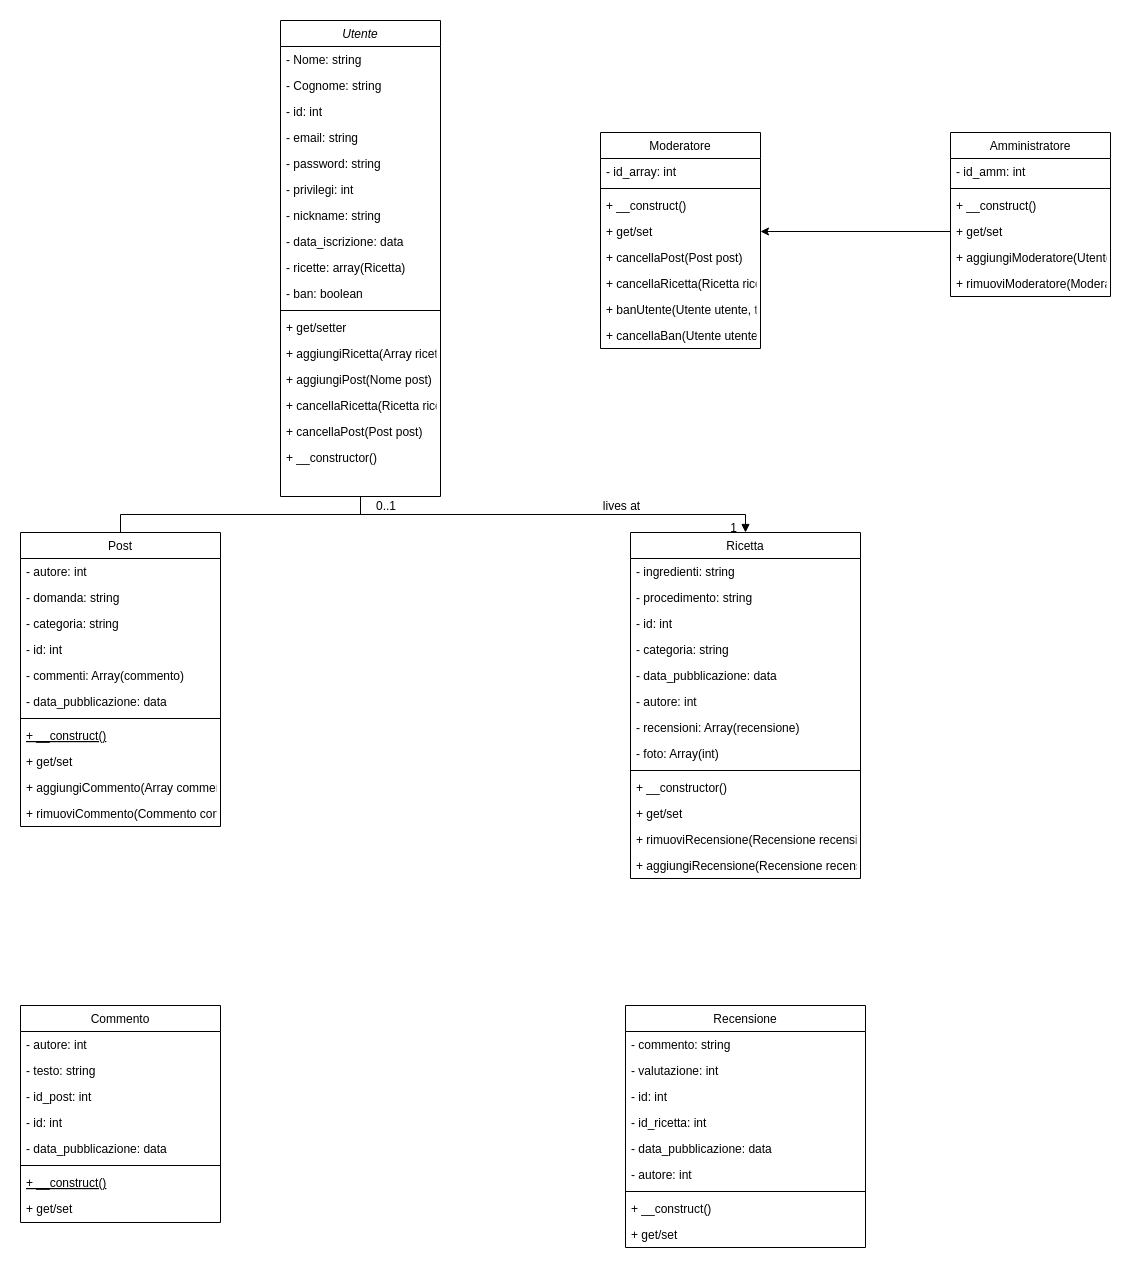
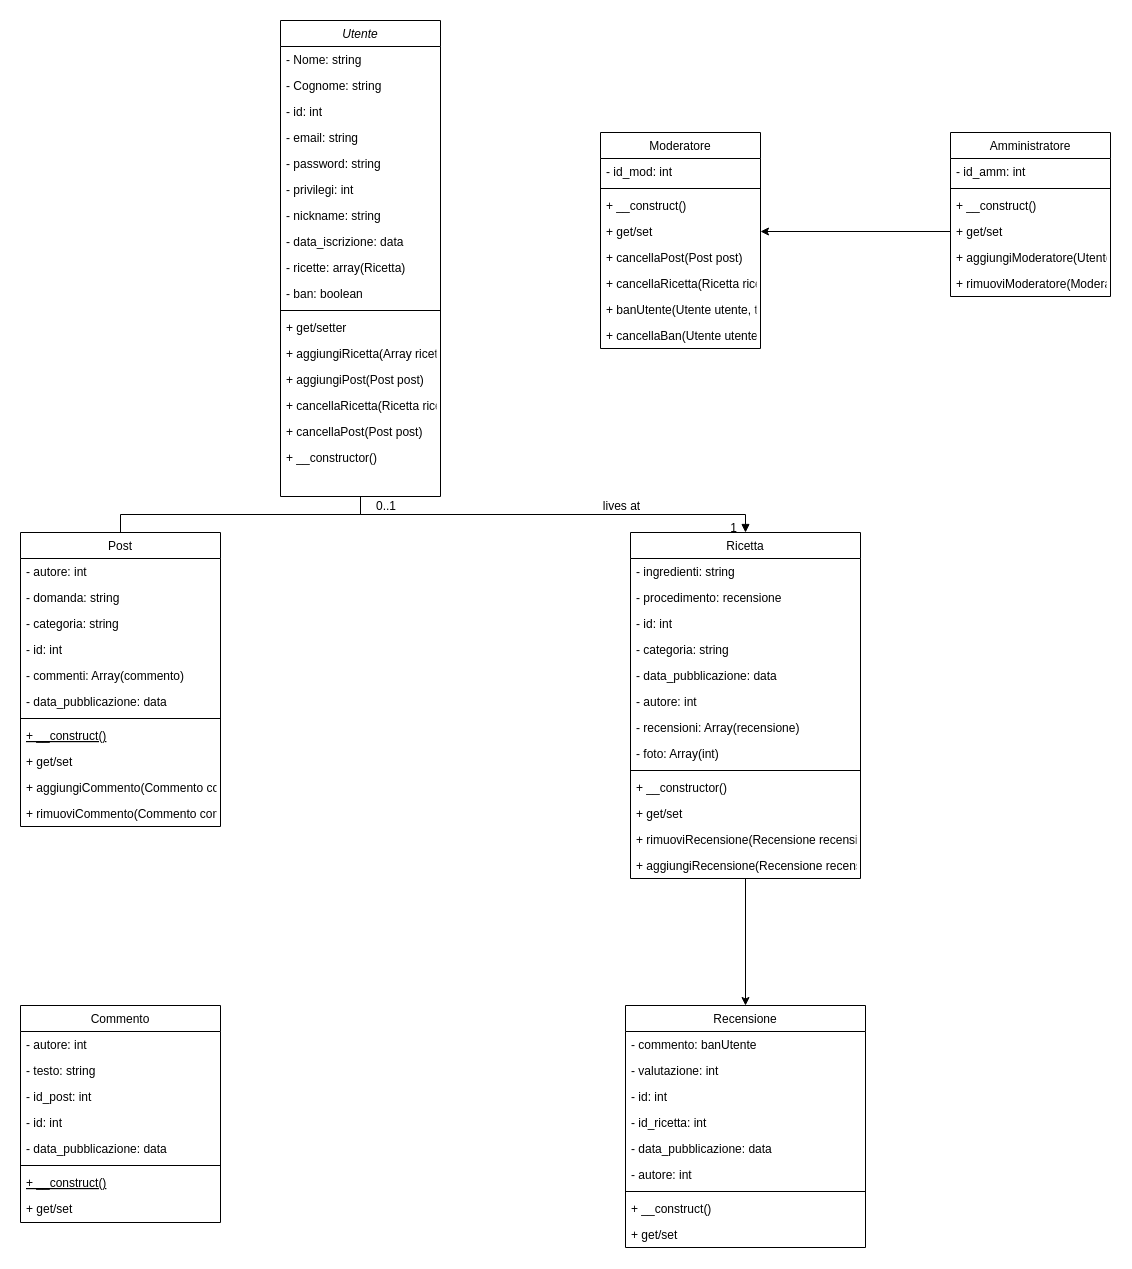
node "- id_array: int": label "- id_array: int" -> "- id_mod: int"
node "+ aggiungiPost(Nome post)": label "+ aggiungiPost(Nome post)" -> "+ aggiungiPost(Post post)"
node "- procedimento: string": label "- procedimento: string" -> "- procedimento: recensione"
node "+ aggiungiCommento(Array commento)": label "+ aggiungiCommento(Array commento)" -> "+ aggiungiCommento(Commento commento)"
edge "Ricetta" -> "Recensione": added
node "- commento: string": label "- commento: string" -> "- commento: banUtente"
